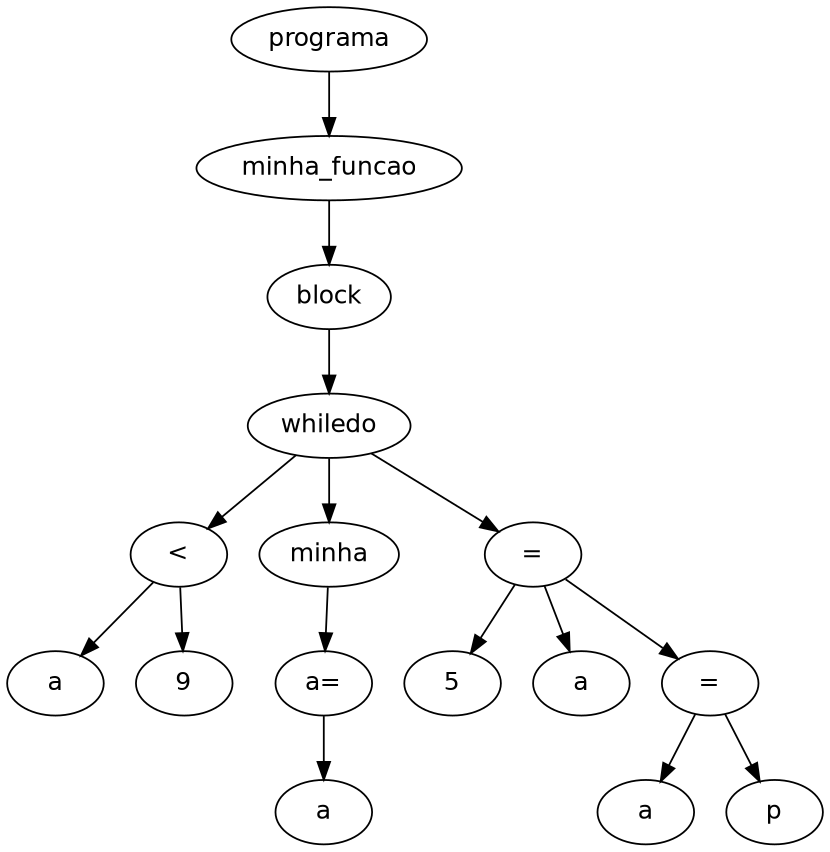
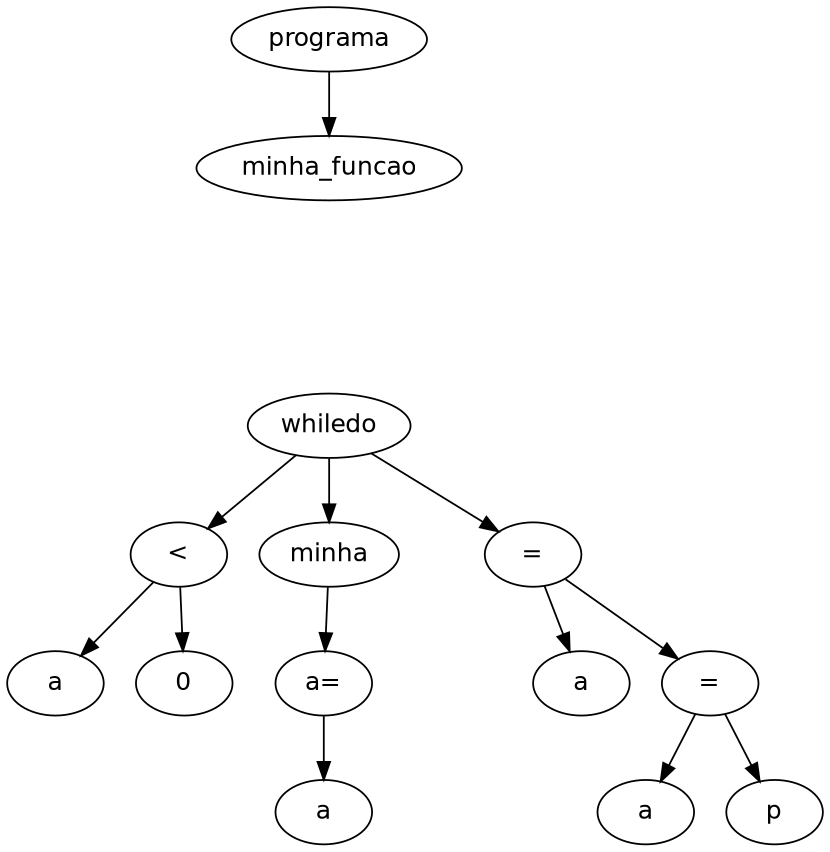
node "block": removed
node "9": label "9" -> "0"
node "5": removed
